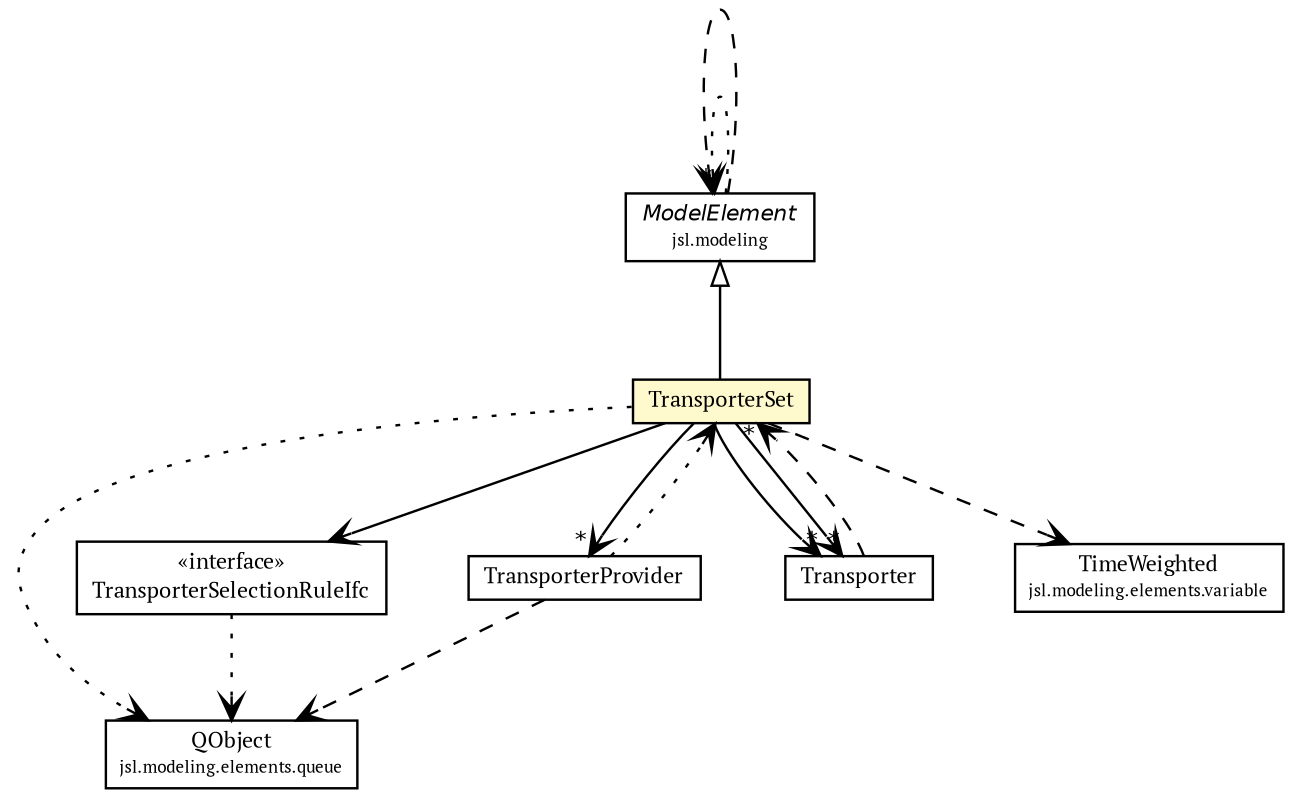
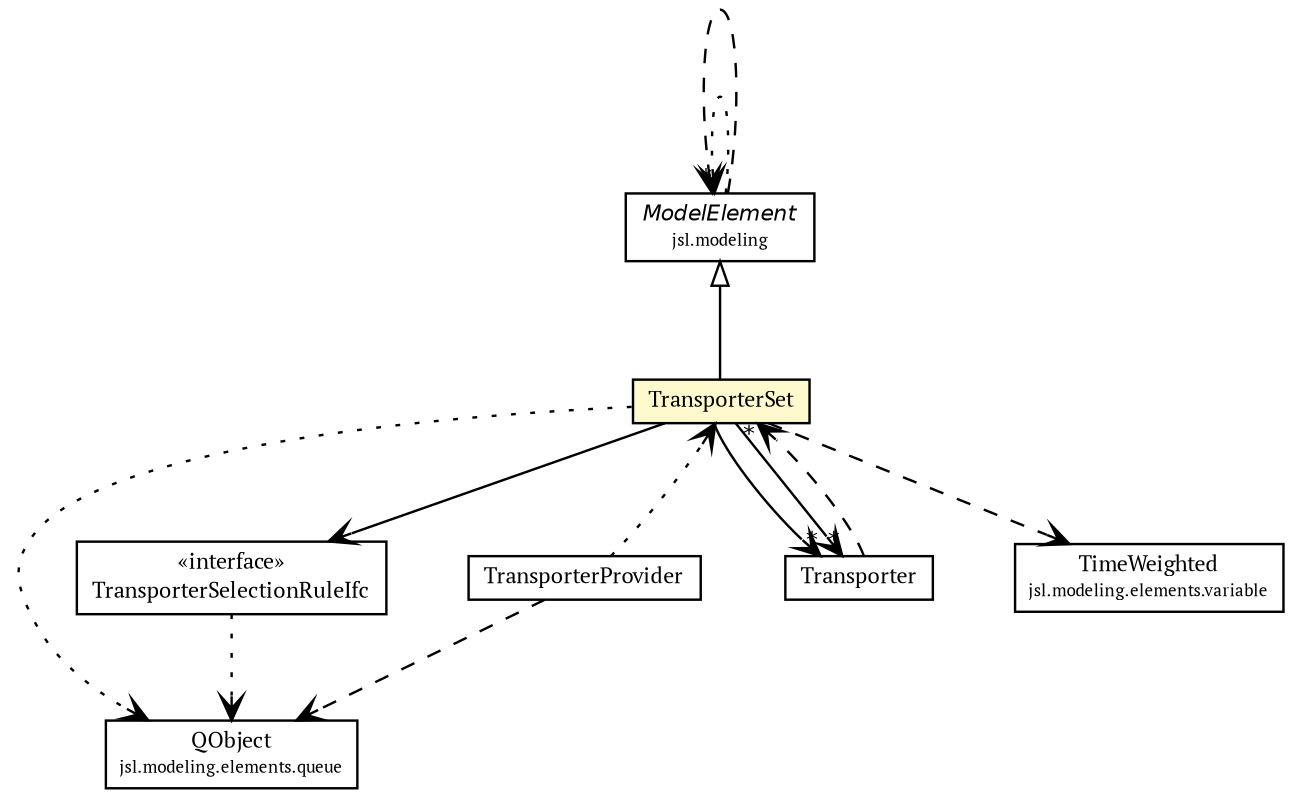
edge "TransporterSet" -> "TransporterProvider": removed
